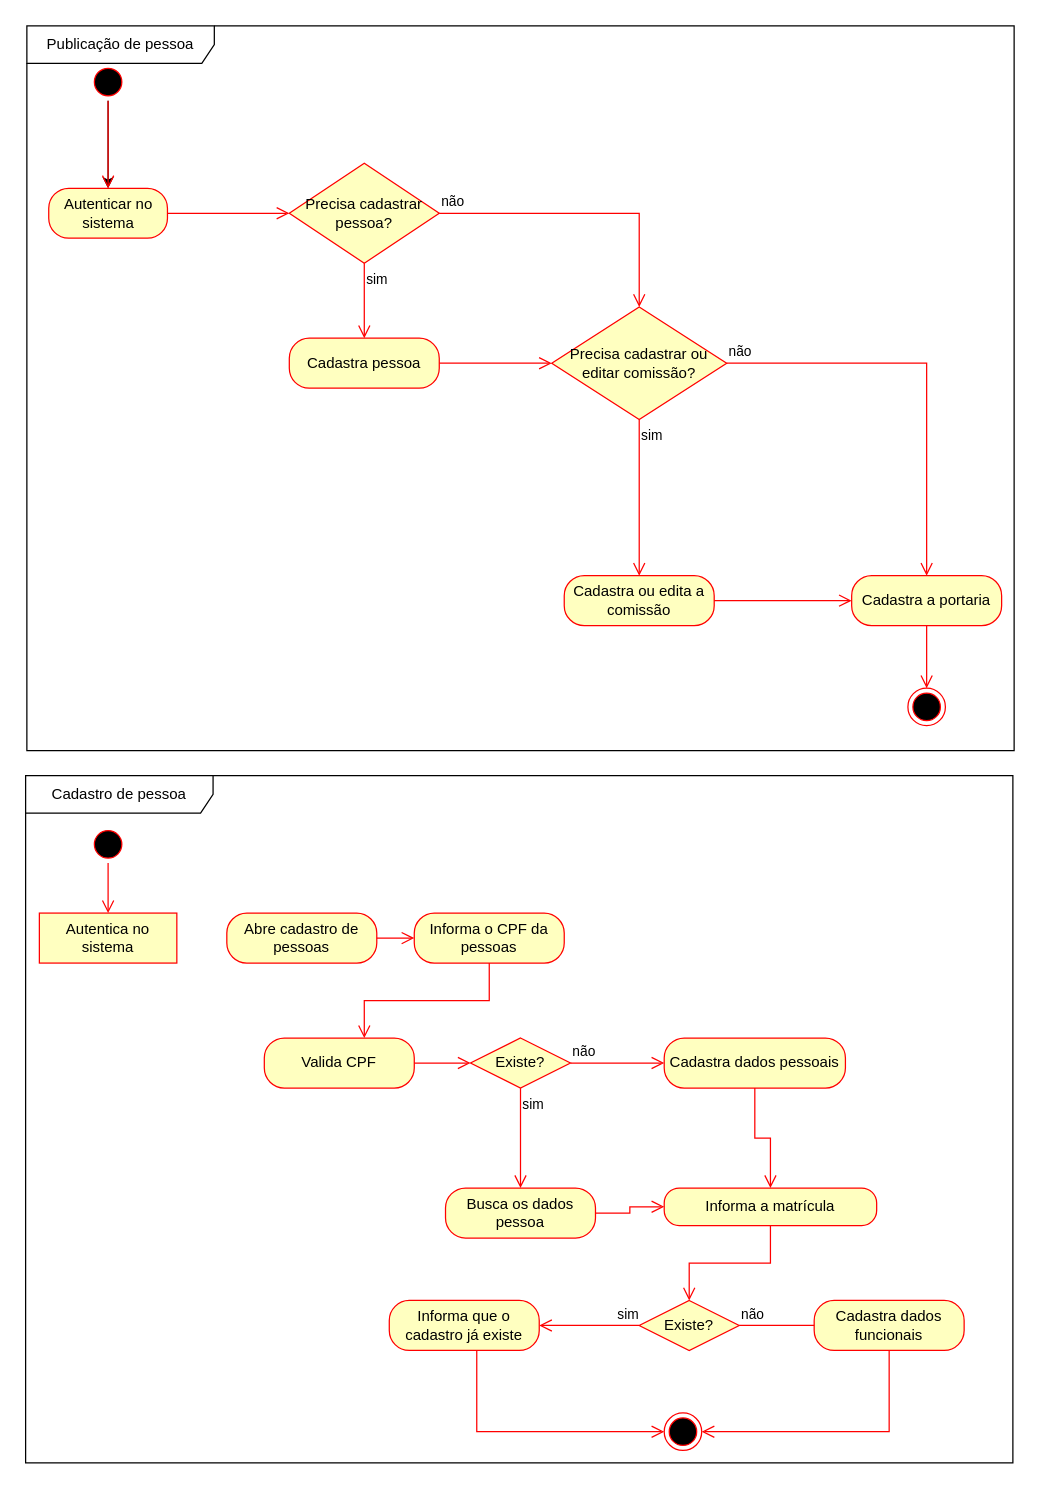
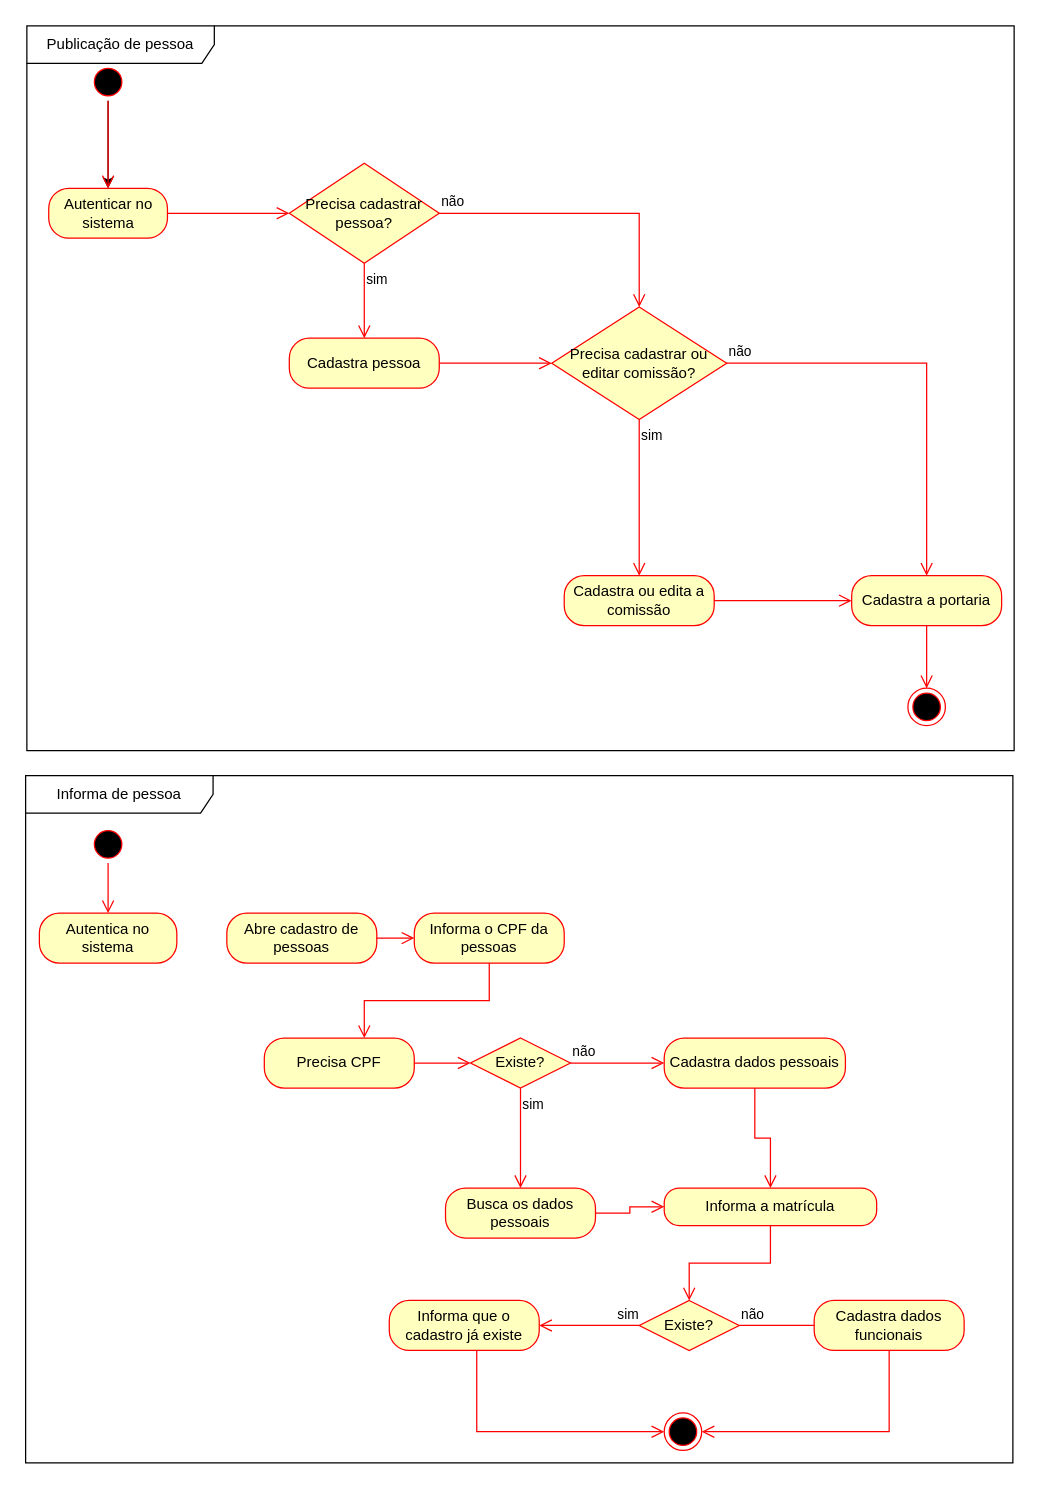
node "Cadastro de pessoa": label "Cadastro de pessoa" -> "Informa de pessoa"
node "Autentica no sistema": shape rectangle -> rounded rectangle
node "Valida CPF": label "Valida CPF" -> "Precisa CPF"
node "Busca os dados pessoa": label "Busca os dados pessoa" -> "Busca os dados pessoais"
